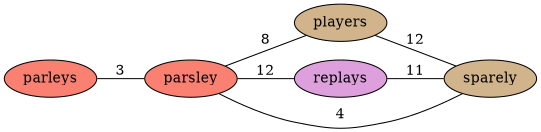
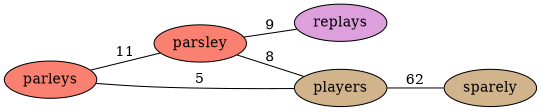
edge "players" -- "sparely": label "12" -> "62"
edge "parleys" -- "parsley": label "3" -> "11"
edge "parsley" -- "replays": label "12" -> "9"
edge "replays" -- "sparely": removed, label "11"
edge "parleys" -- "players": added, label "5"
edge "parsley" -- "sparely": removed, label "4"
